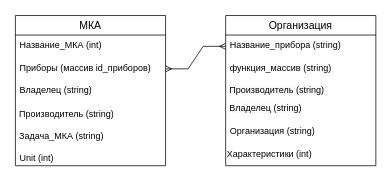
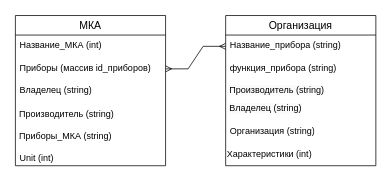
node "функция_массив (string)": label "функция_массив (string)" -> "функция_прибора (string)"
node "Задача_МКА (string)": label "Задача_МКА (string)" -> "Приборы_МКА (string)"
